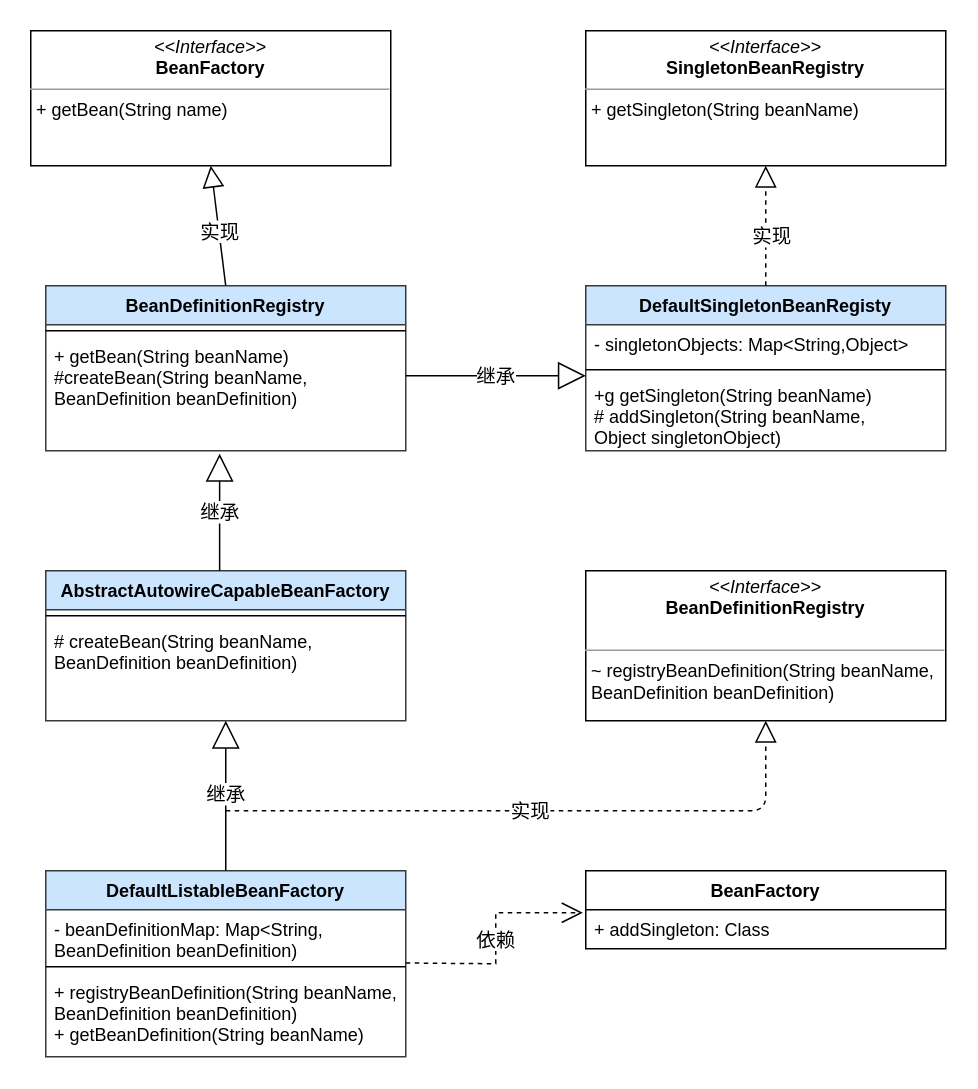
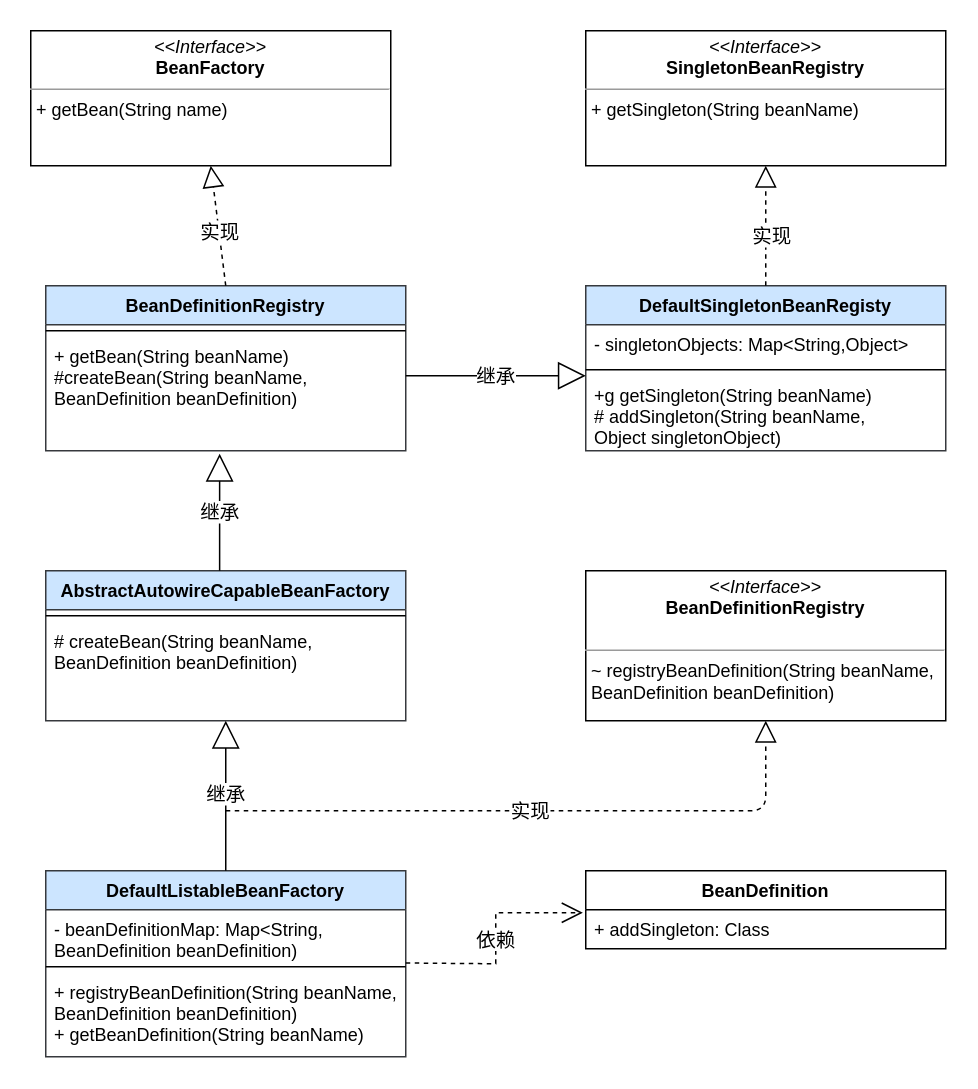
edge "BeanDefinitionRegistry" -> "<<Interface>> BeanFactory + getBean(String name)": style solid -> dashed
node "BeanFactory": label "BeanFactory" -> "BeanDefinition"
